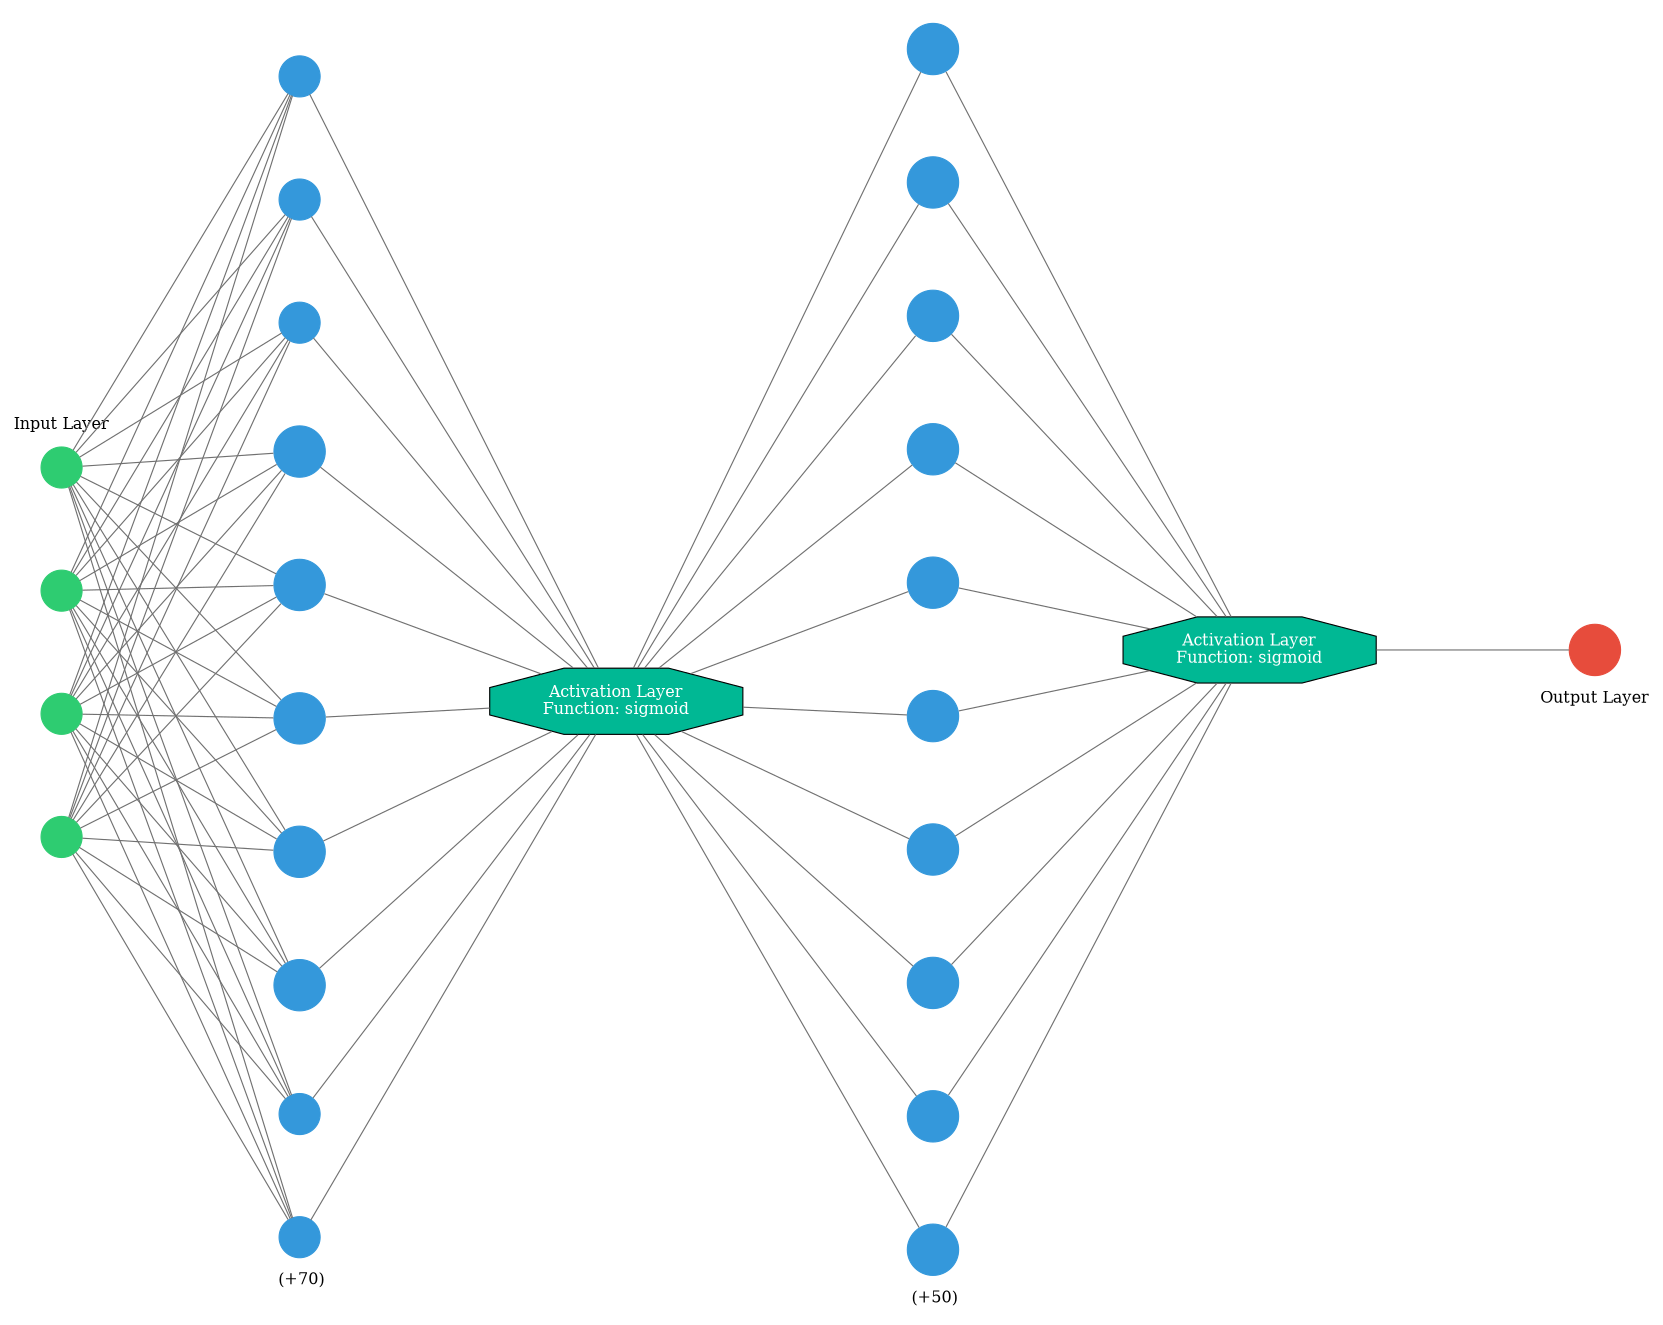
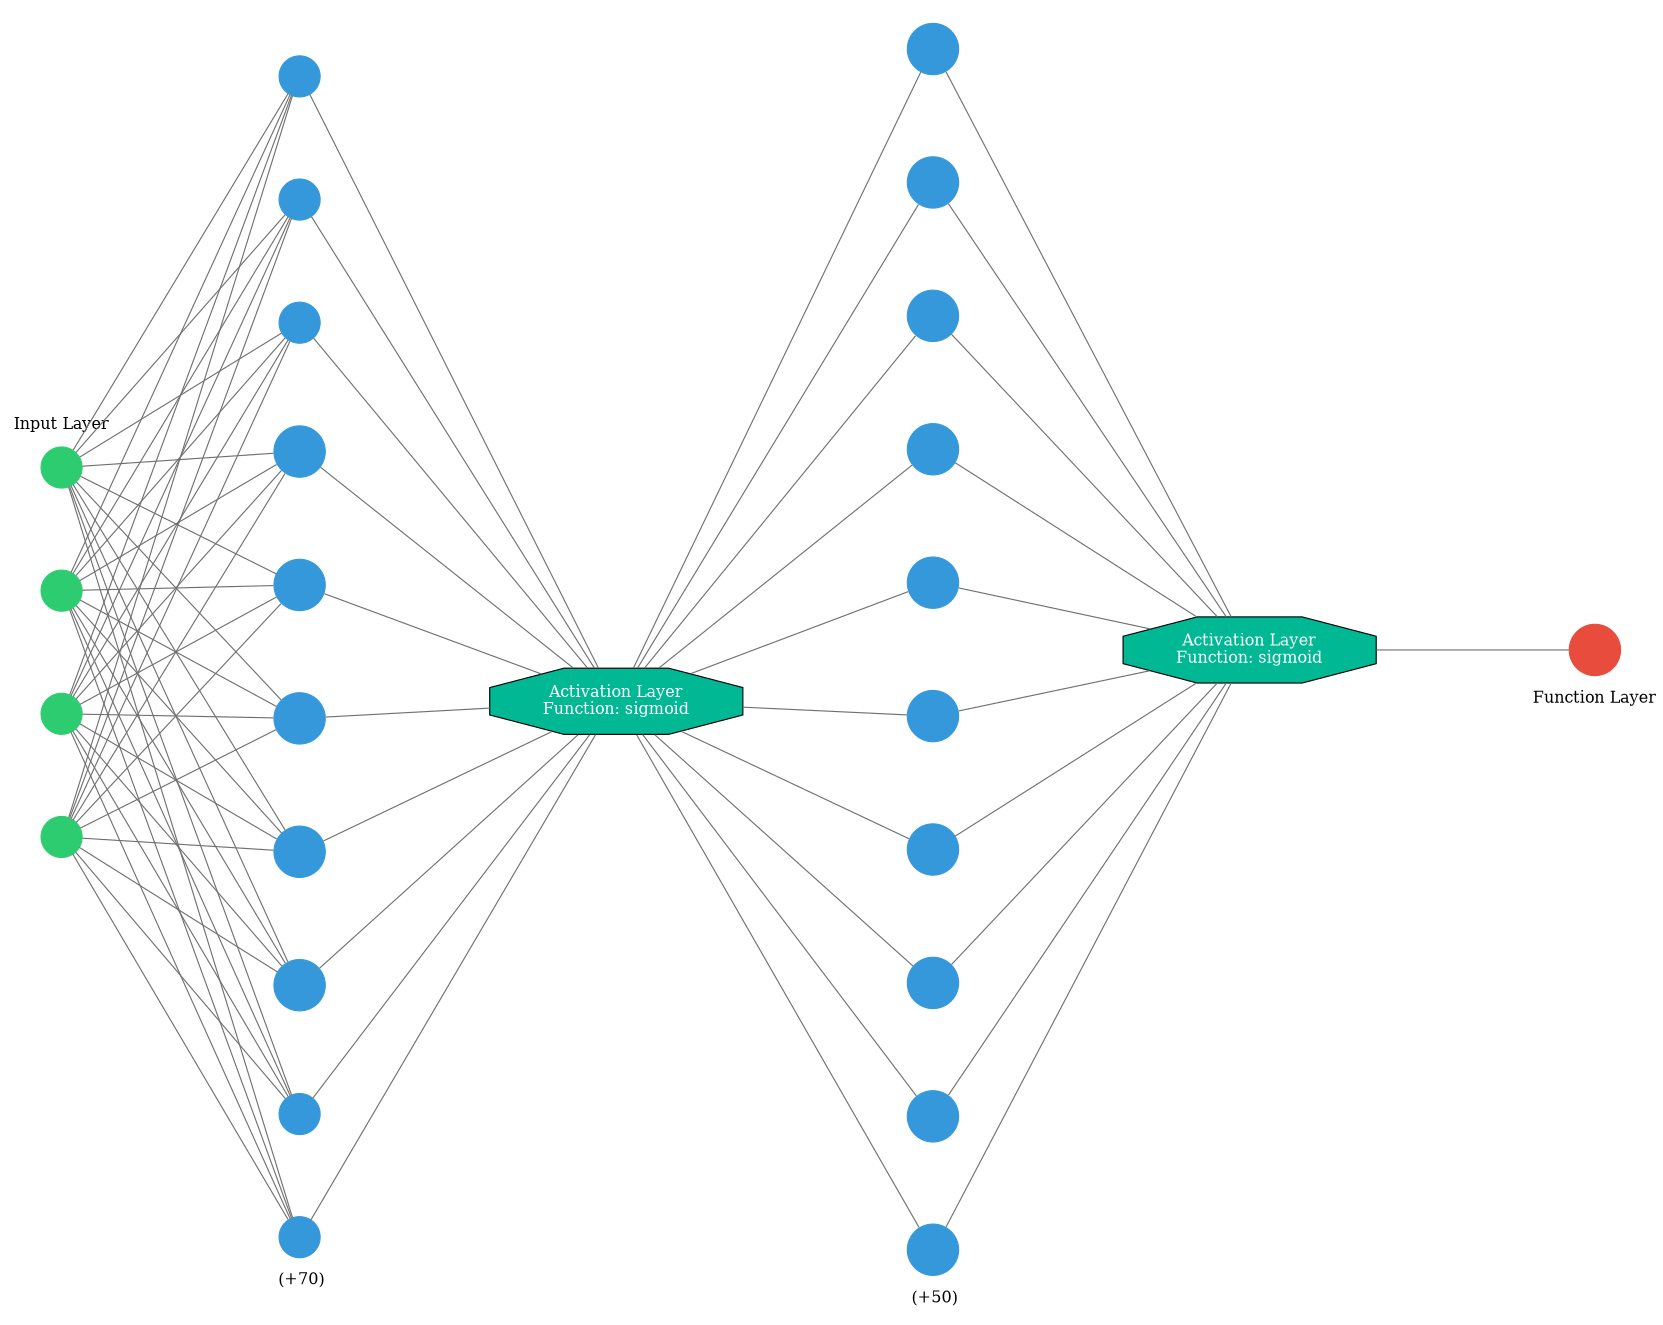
cluster "Output Layer": label "Output Layer" -> "Function Layer"
